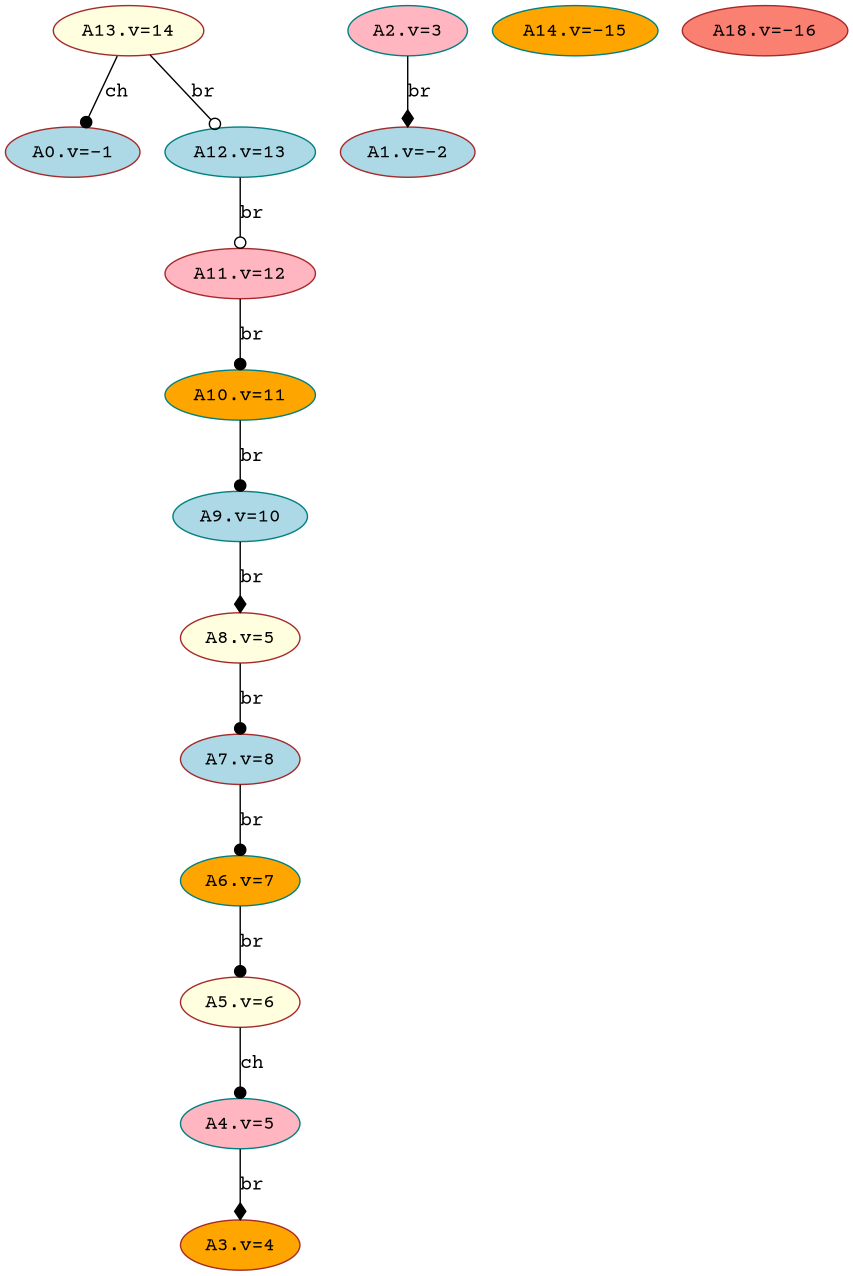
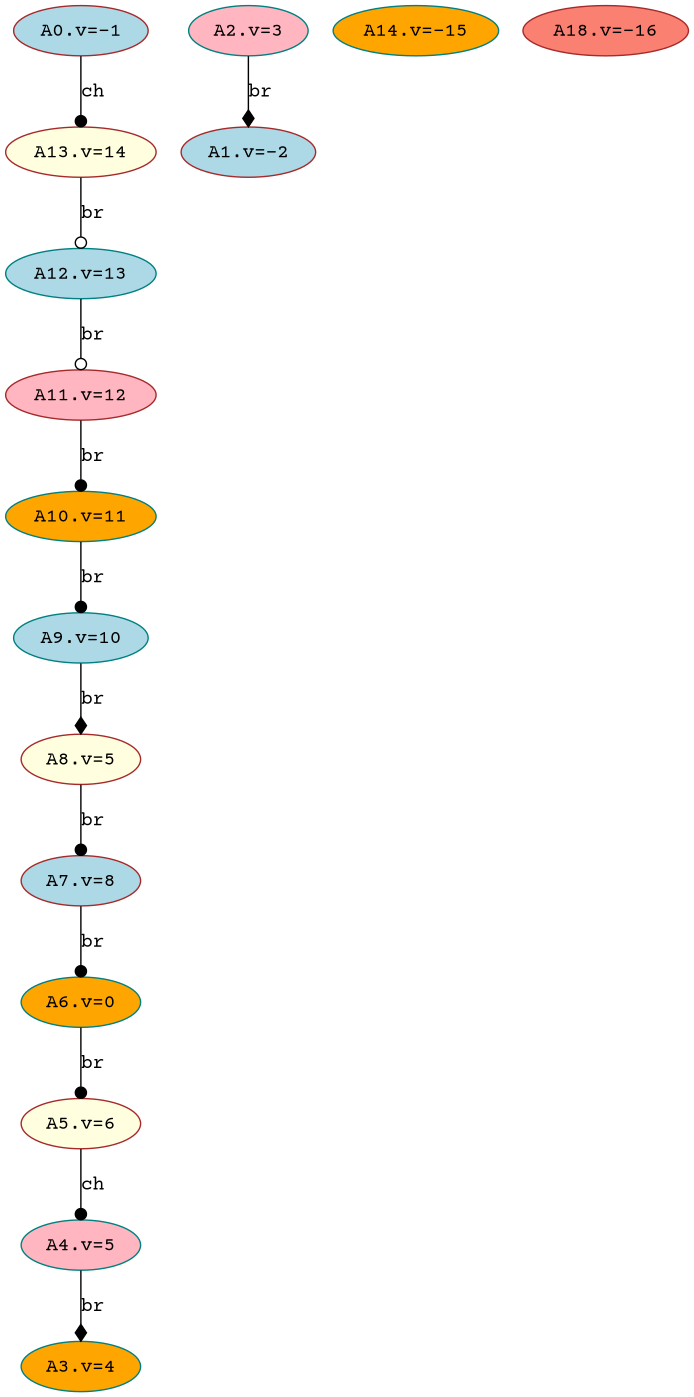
edge "A13.v=14" -> "A0.v=-1": reversed
node "A6.v=7": label "A6.v=7" -> "A6.v=0"
node "A3.v=4": color brown -> teal
